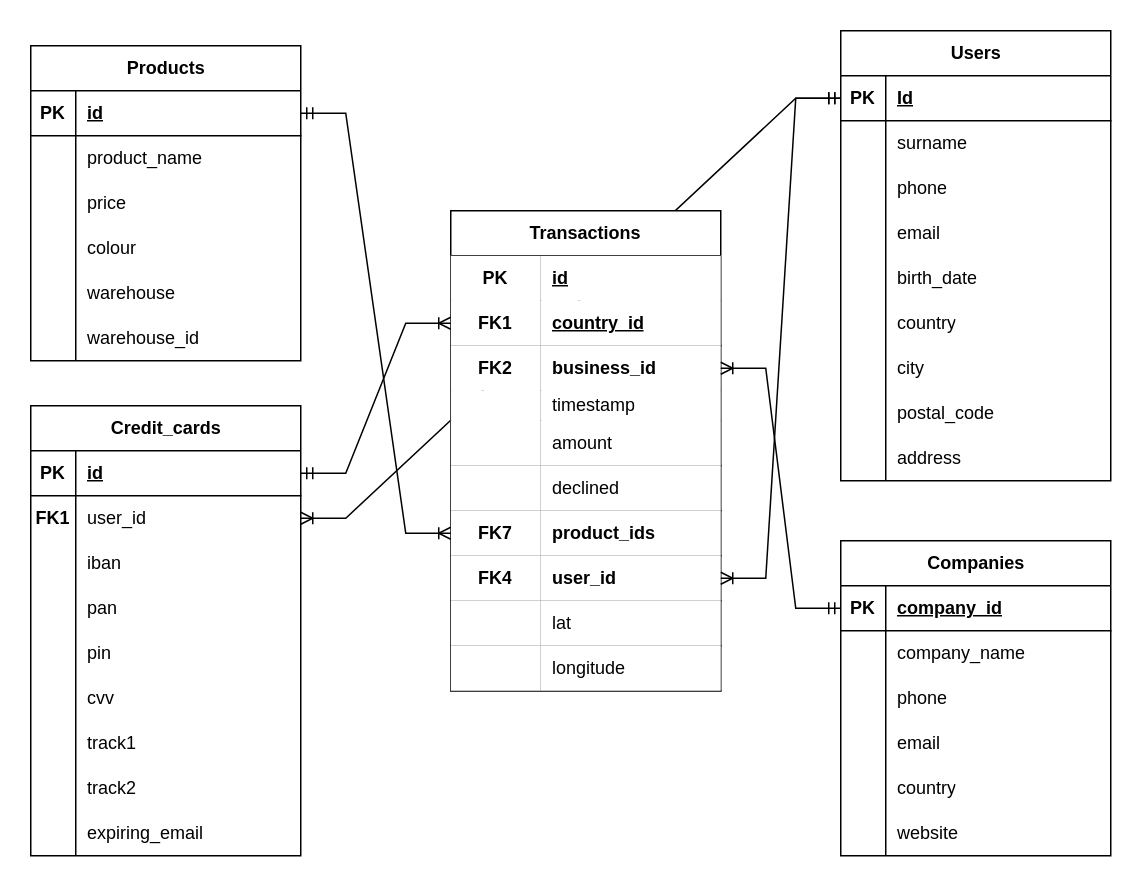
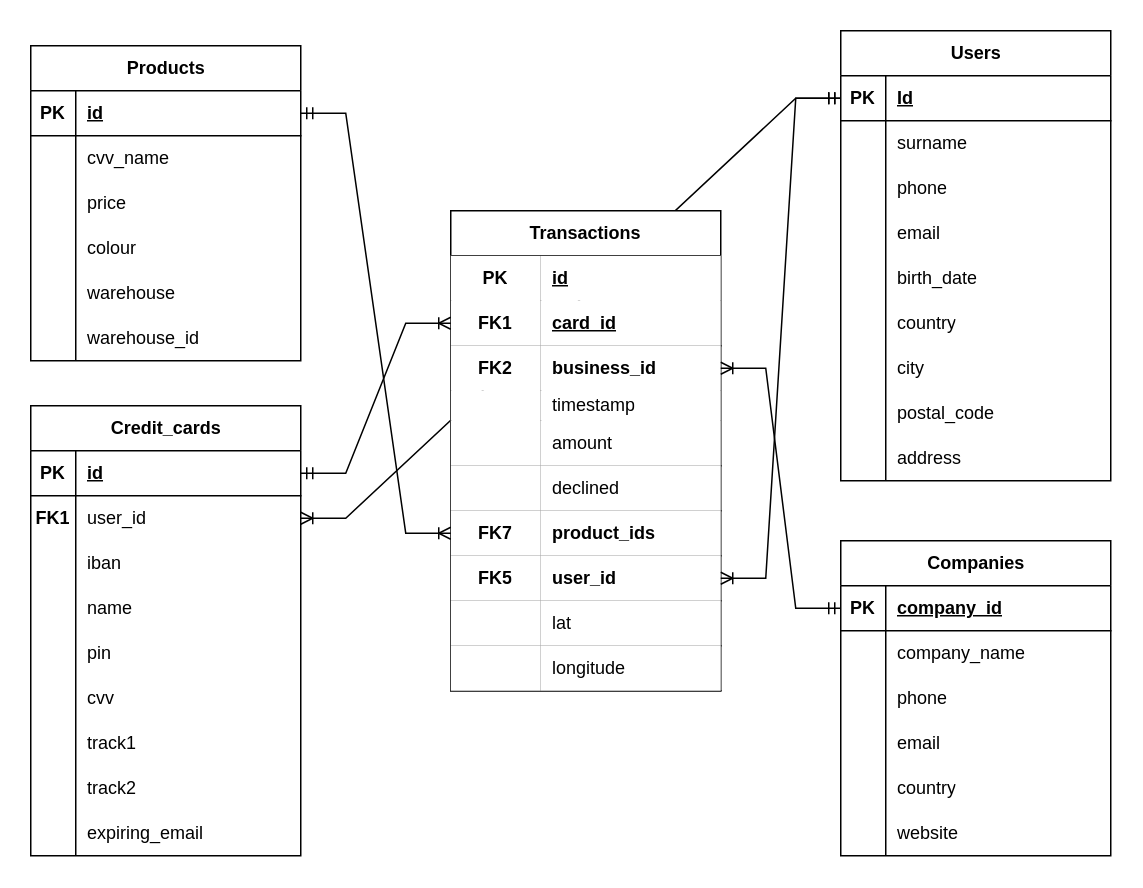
node "product_name": label "product_name" -> "cvv_name"
node "country_id": label "country_id" -> "card_id"
node "FK4": label "FK4" -> "FK5"
node "pan": label "pan" -> "name"
